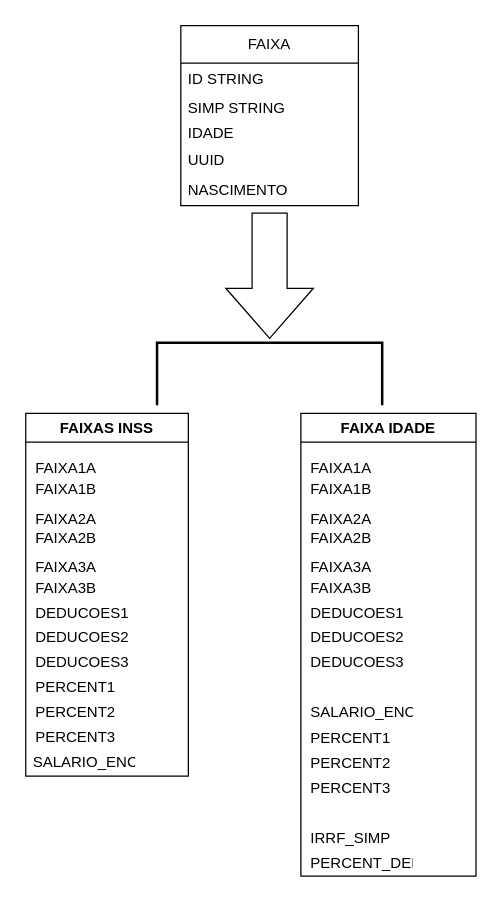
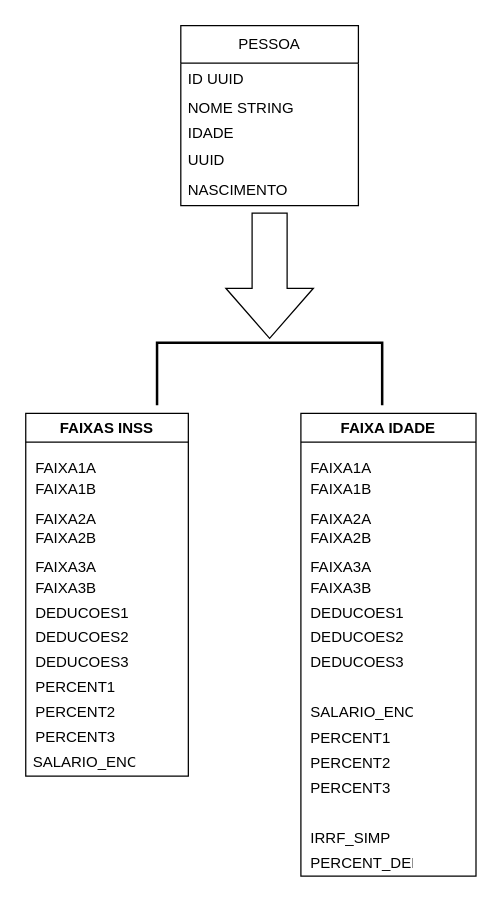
node "FAIXA": label "FAIXA" -> "PESSOA"
node "ID STRING": label "ID STRING" -> "ID UUID"
node "SIMP STRING": label "SIMP STRING" -> "NOME STRING"
